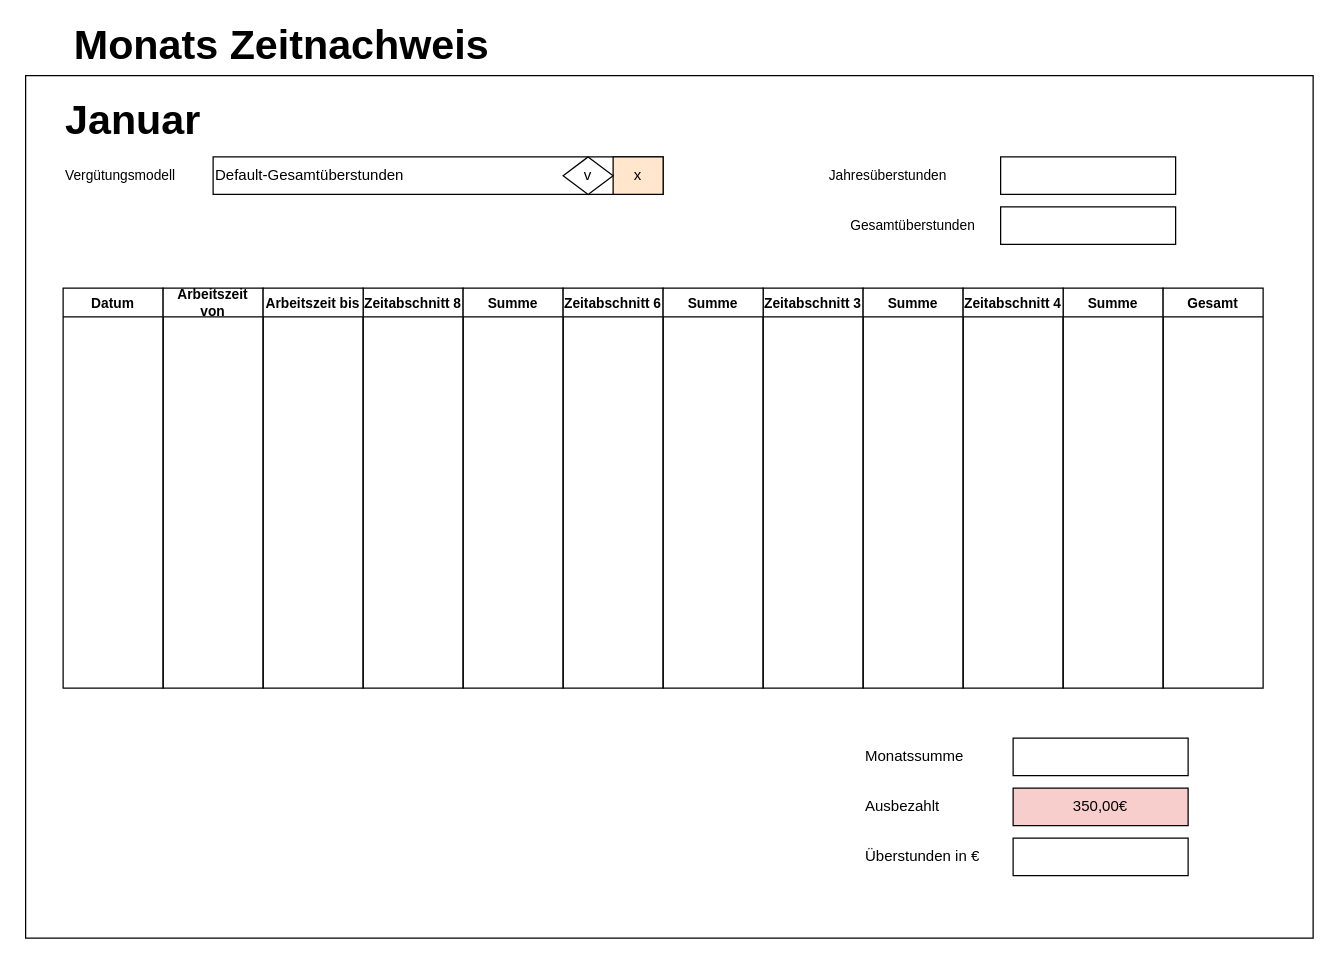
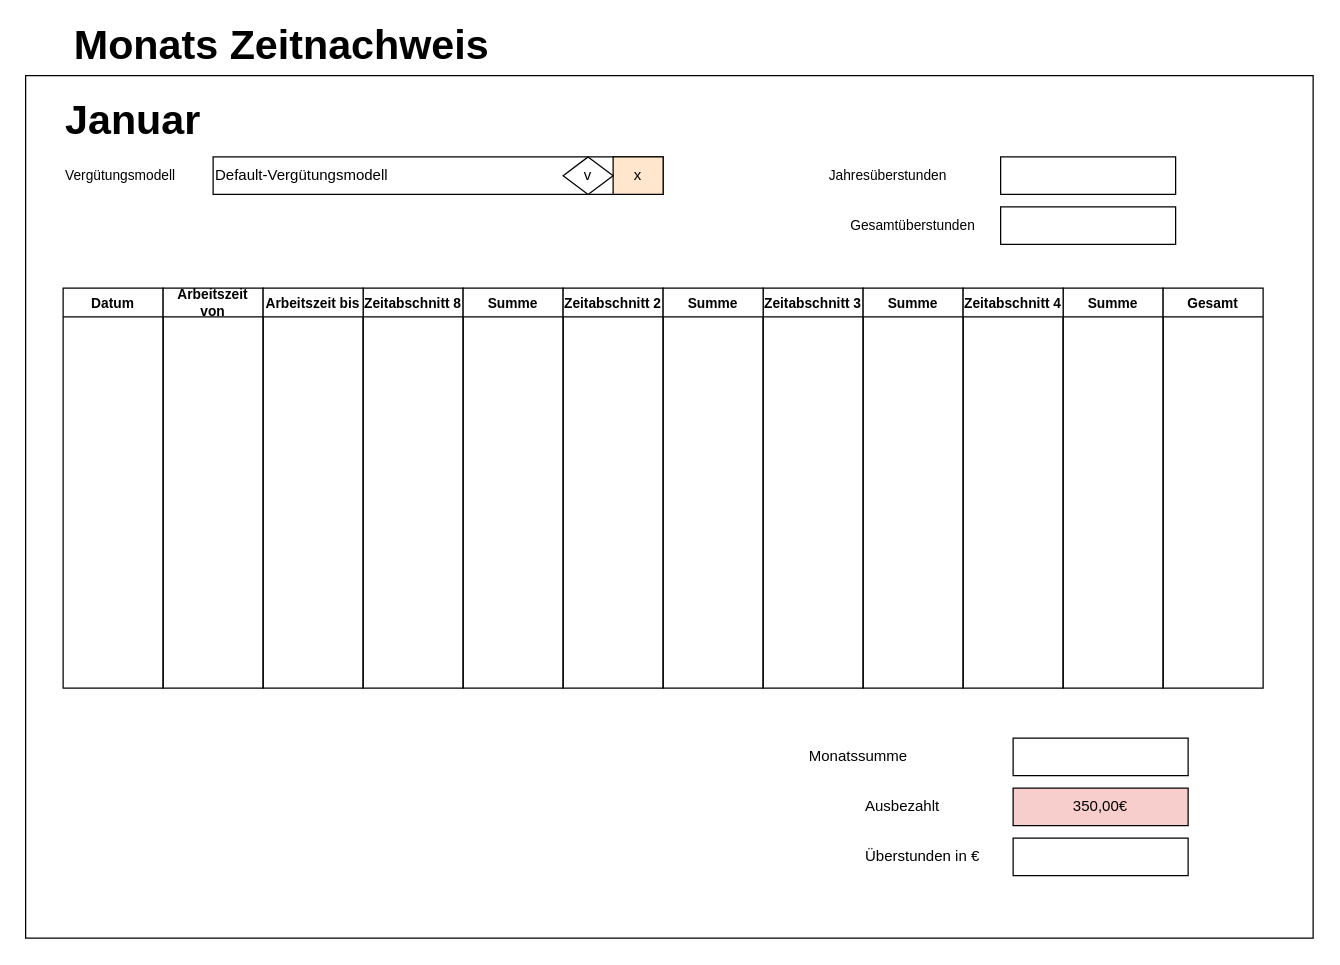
node "Default-Gesamtüberstunden": label "Default-Gesamtüberstunden" -> "Default-Vergütungsmodell"
node "Zeitabschnitt 6": label "Zeitabschnitt 6" -> "Zeitabschnitt 2"
node "Monatssumme": moved (913, 757) -> (857, 757)
